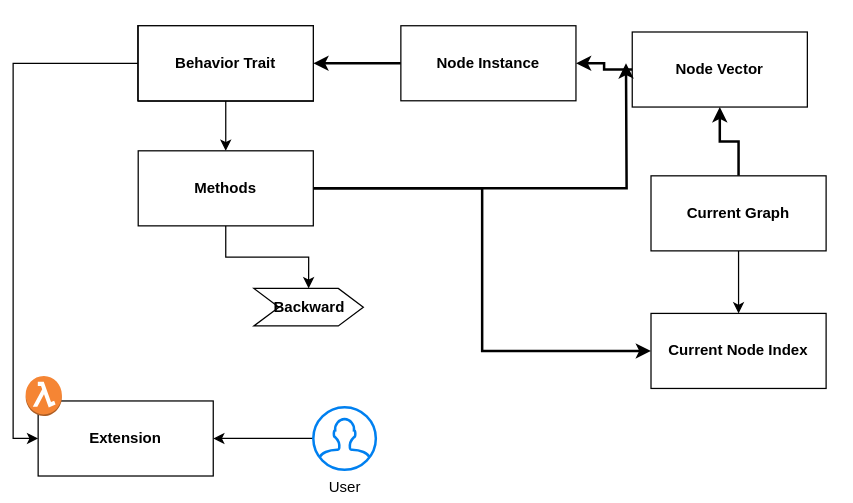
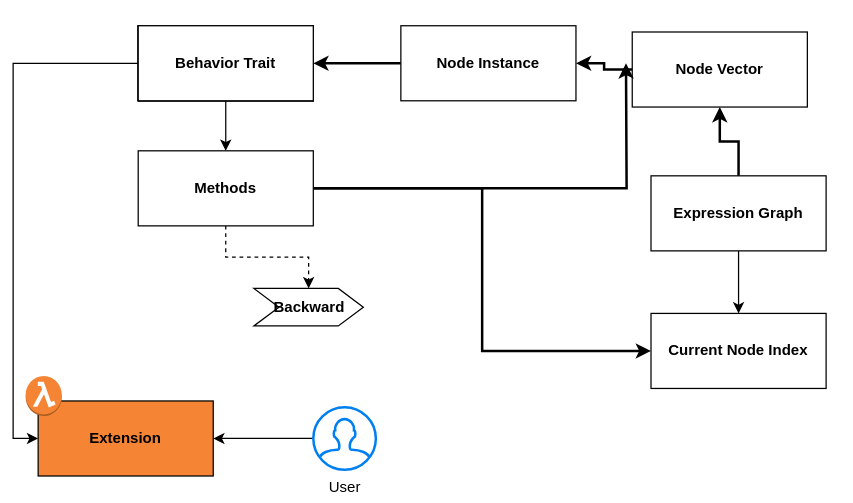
node "Current Graph": label "Current Graph" -> "Expression Graph"
edge "Methods" -> "Backward": style solid -> dashed
node "Extension": fillcolor #ffffff -> #f58534
